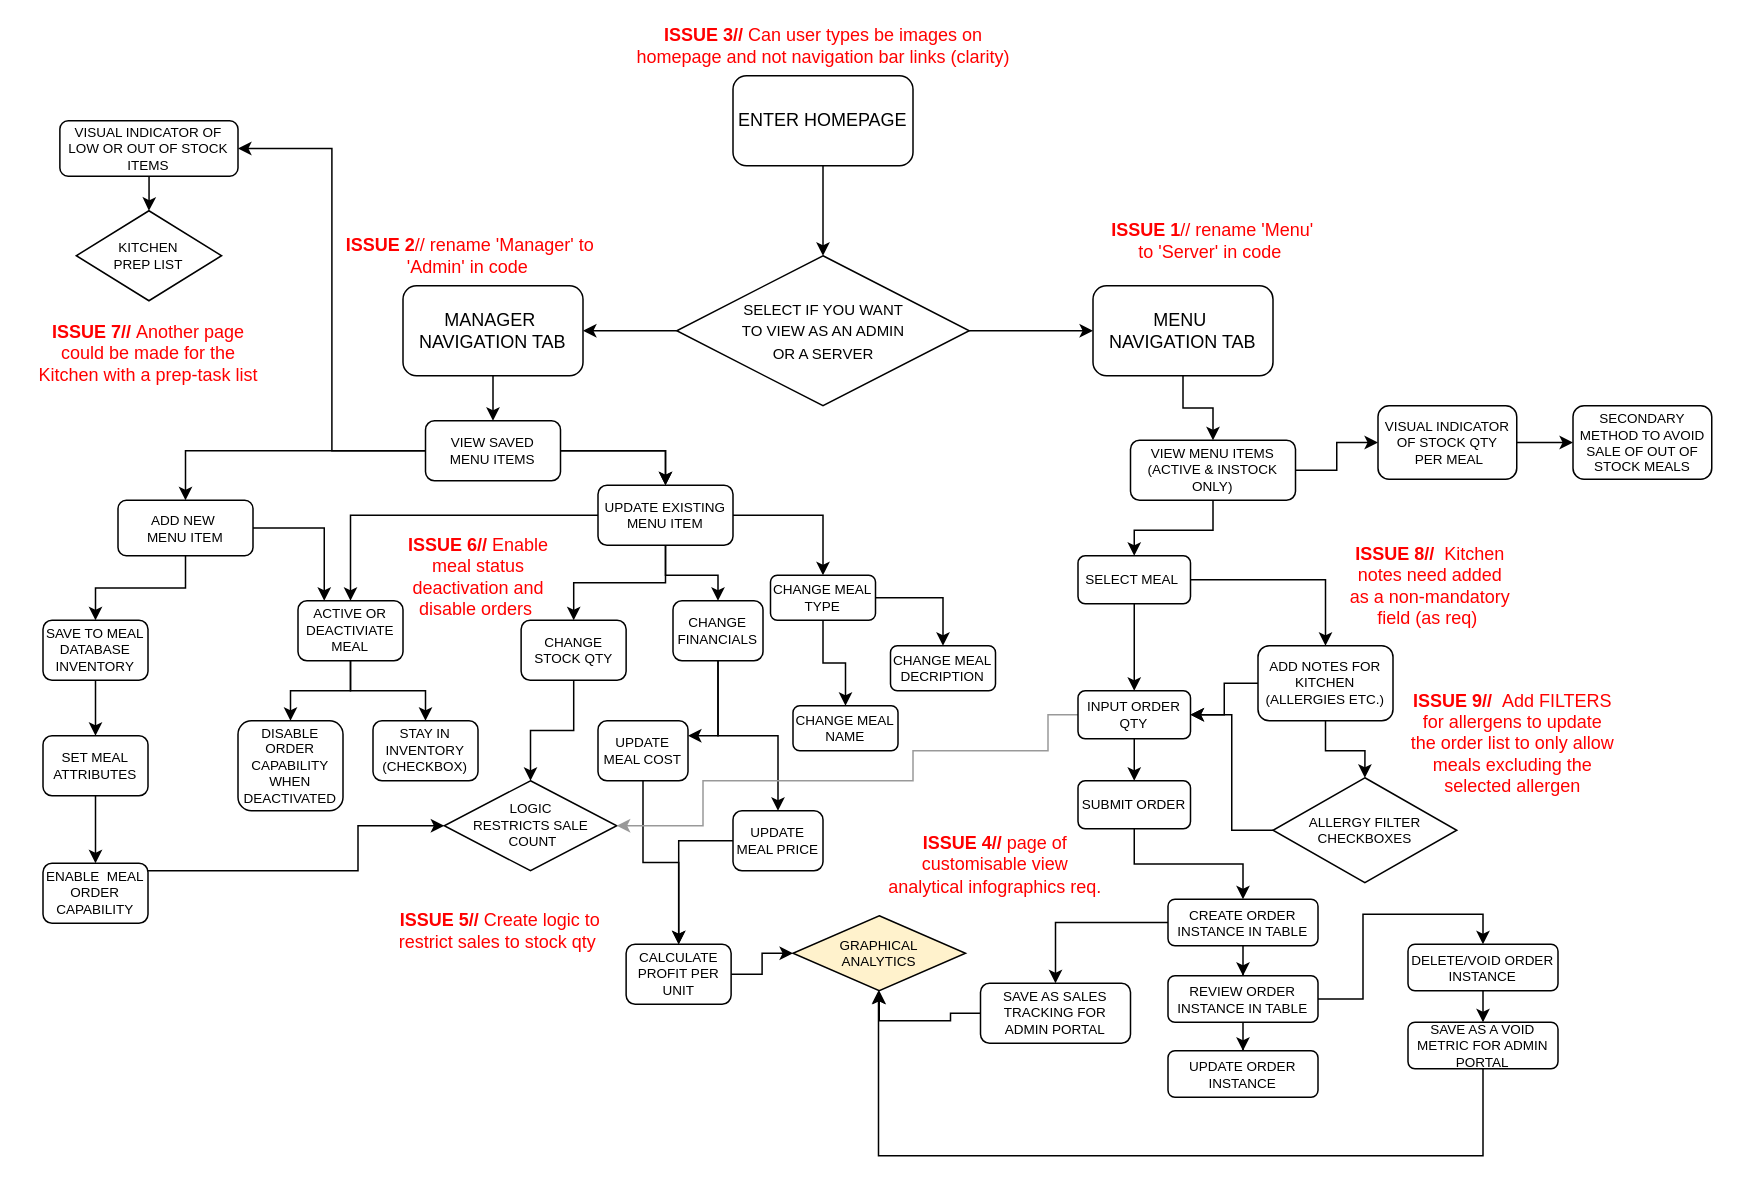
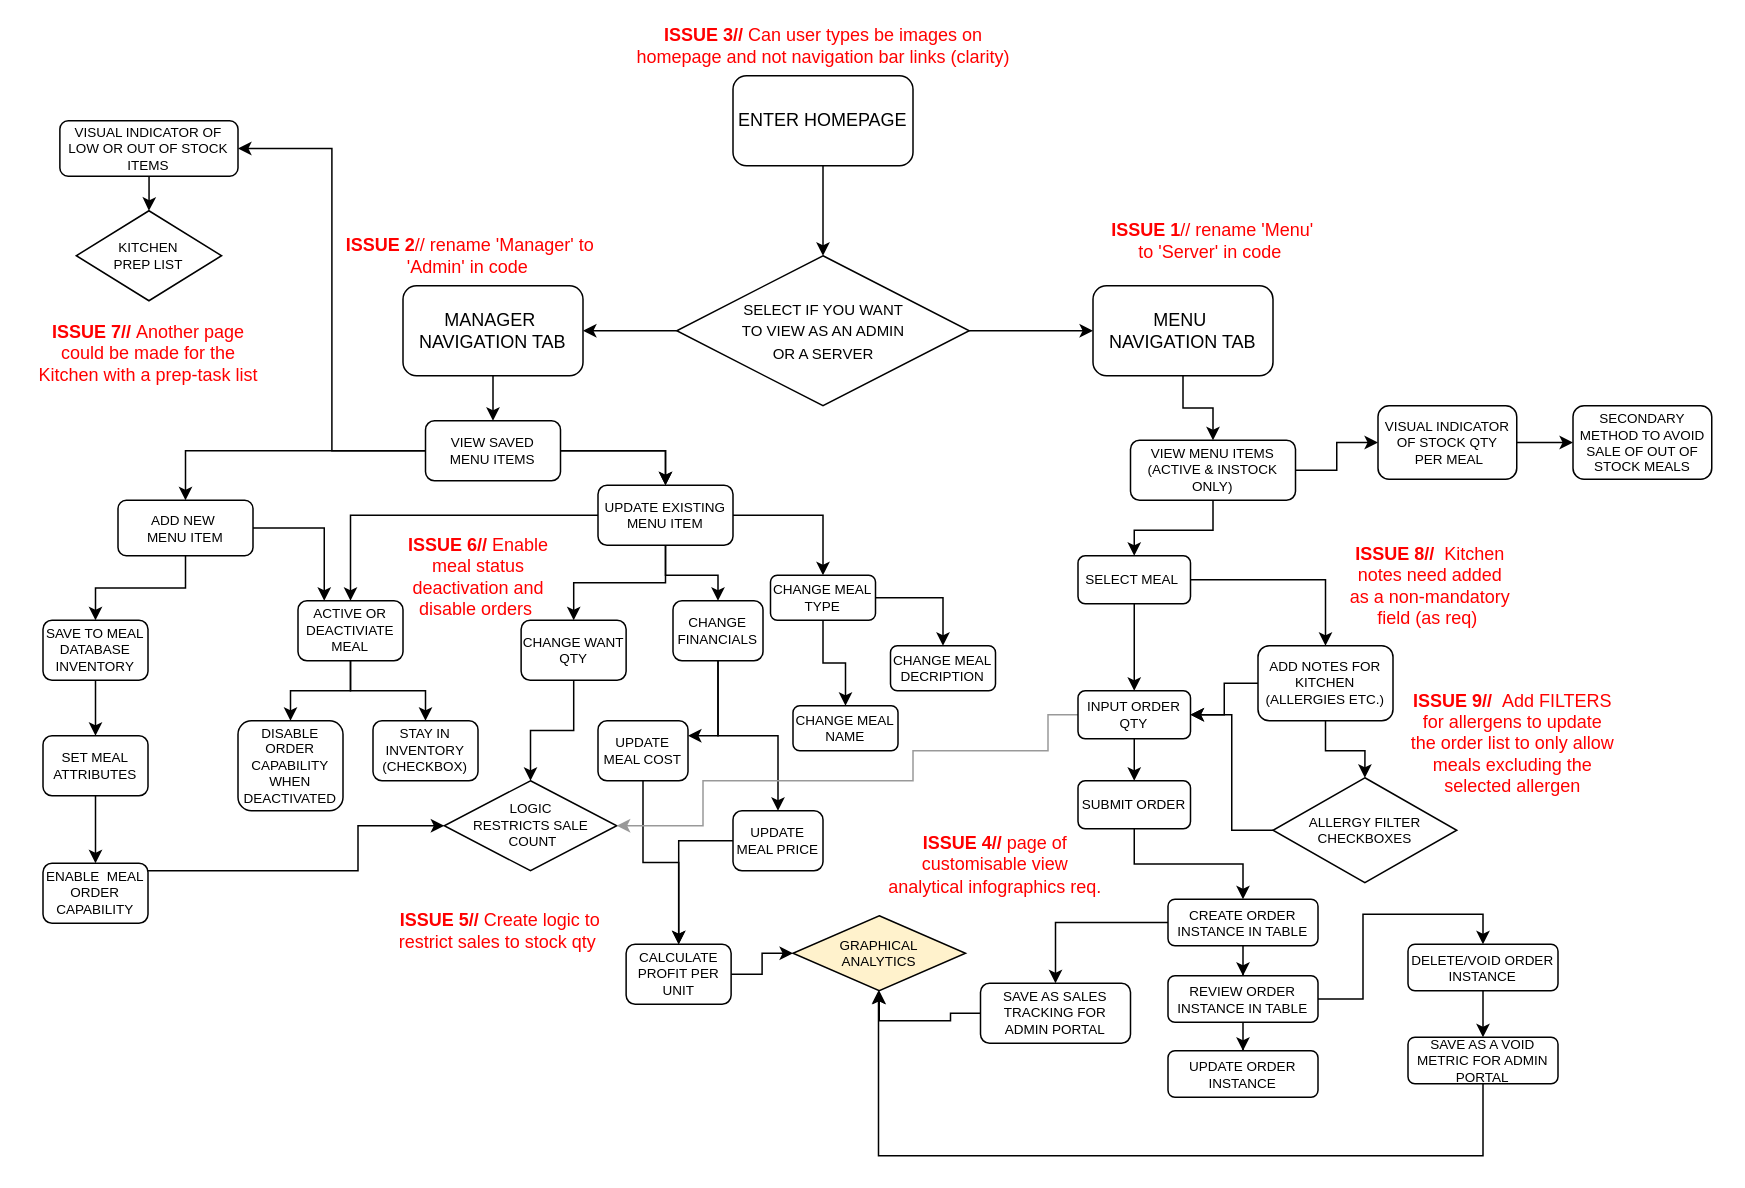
node "CHANGE STOCK QTY": label "CHANGE STOCK QTY" -> "CHANGE WANT QTY"
node "SAVE AS A VOID METRIC FOR ADMIN PORTAL": moved (1483, 1046) -> (1483, 1061)
